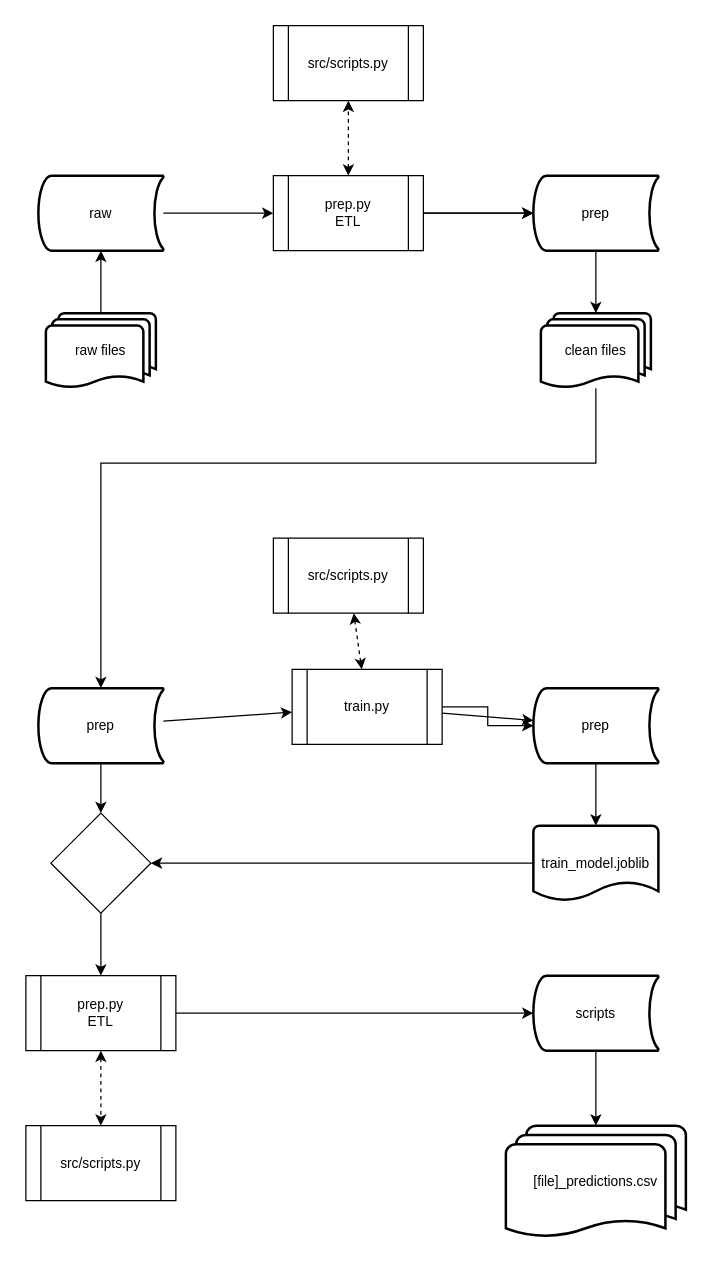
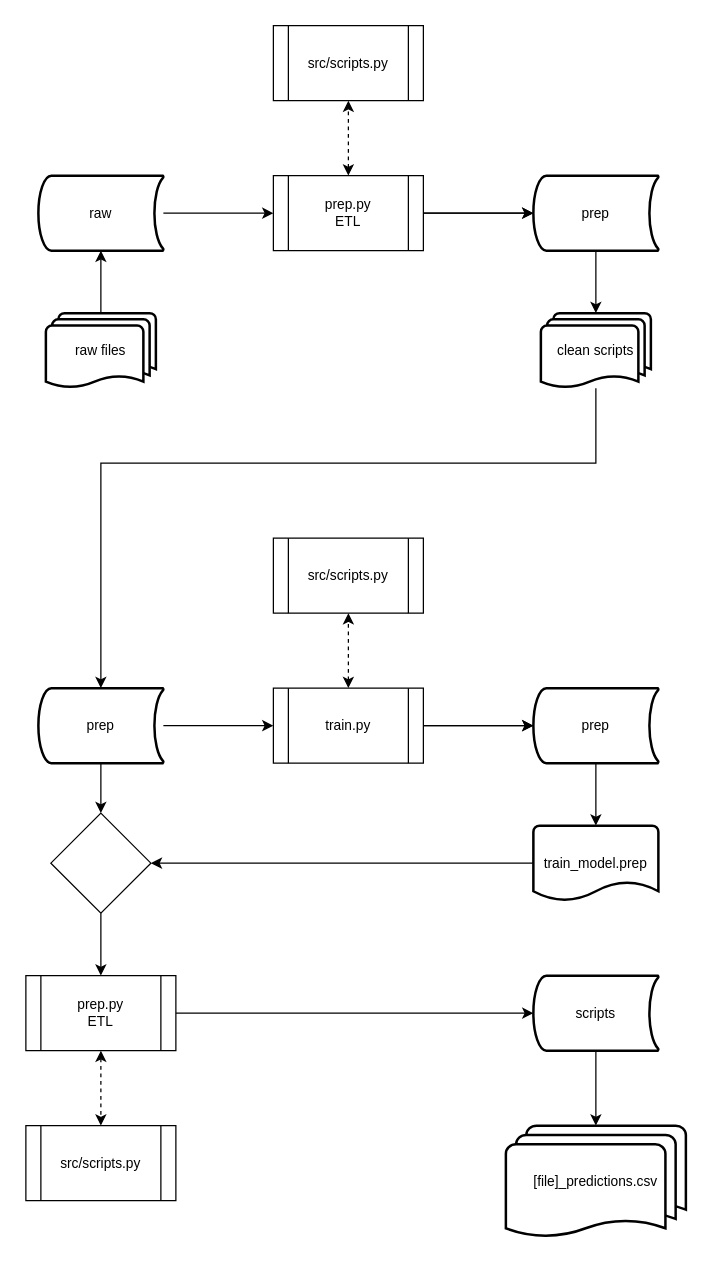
node "clean files": label "clean files" -> "clean scripts"
node "train.py": moved (367, 707) -> (348, 726)
node "train_model.joblib": label "train_model.joblib" -> "train_model.prep"
